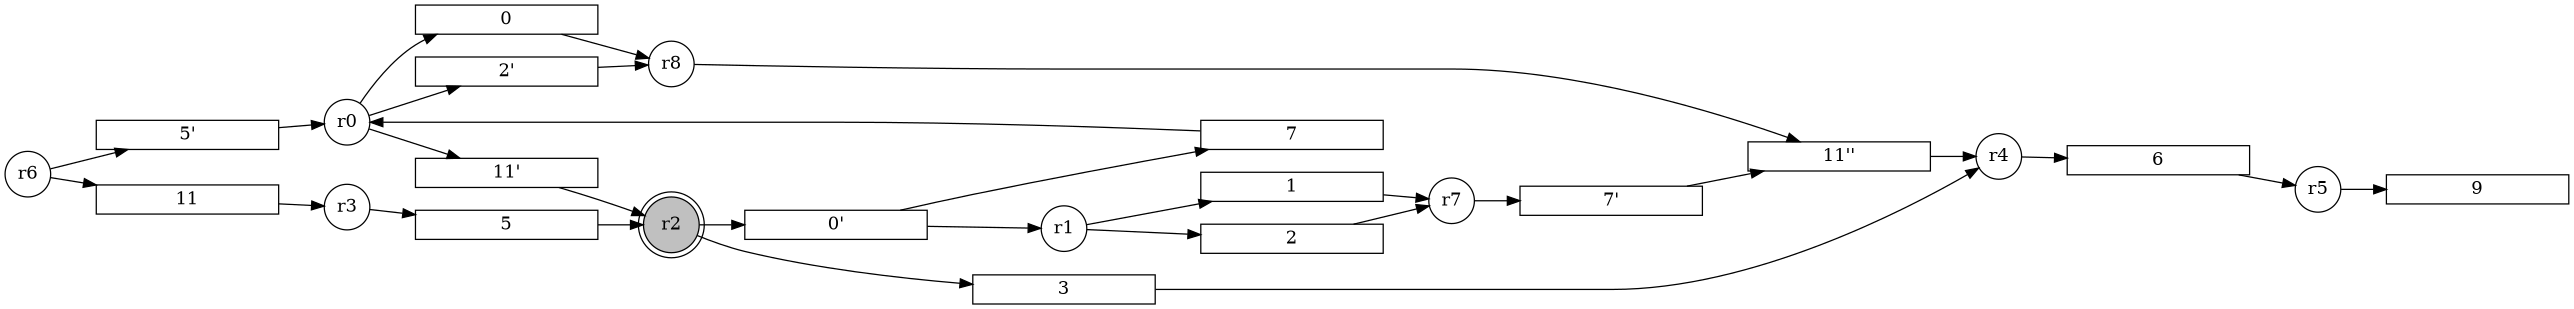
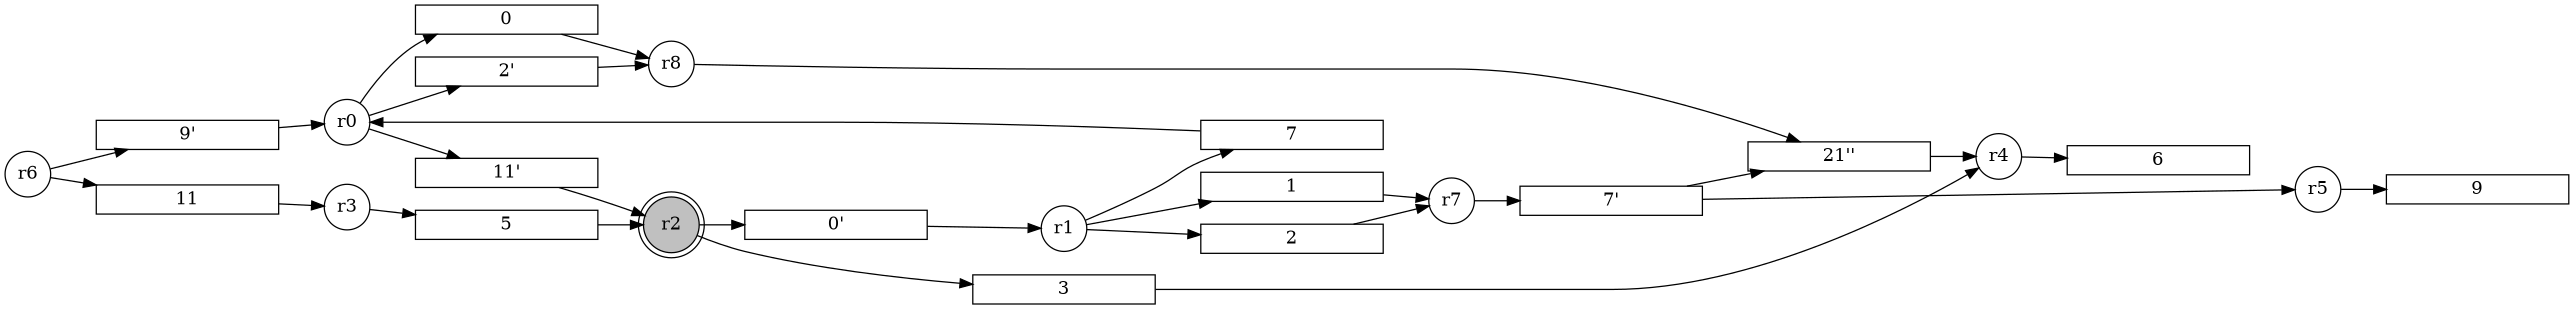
node "5'": label "5'" -> "9'"
node "11''": label "11''" -> "21''"
edge "6" -> "r5": now "7'" -> "r5"
edge "0'" -> "7": now "r1" -> "7"
